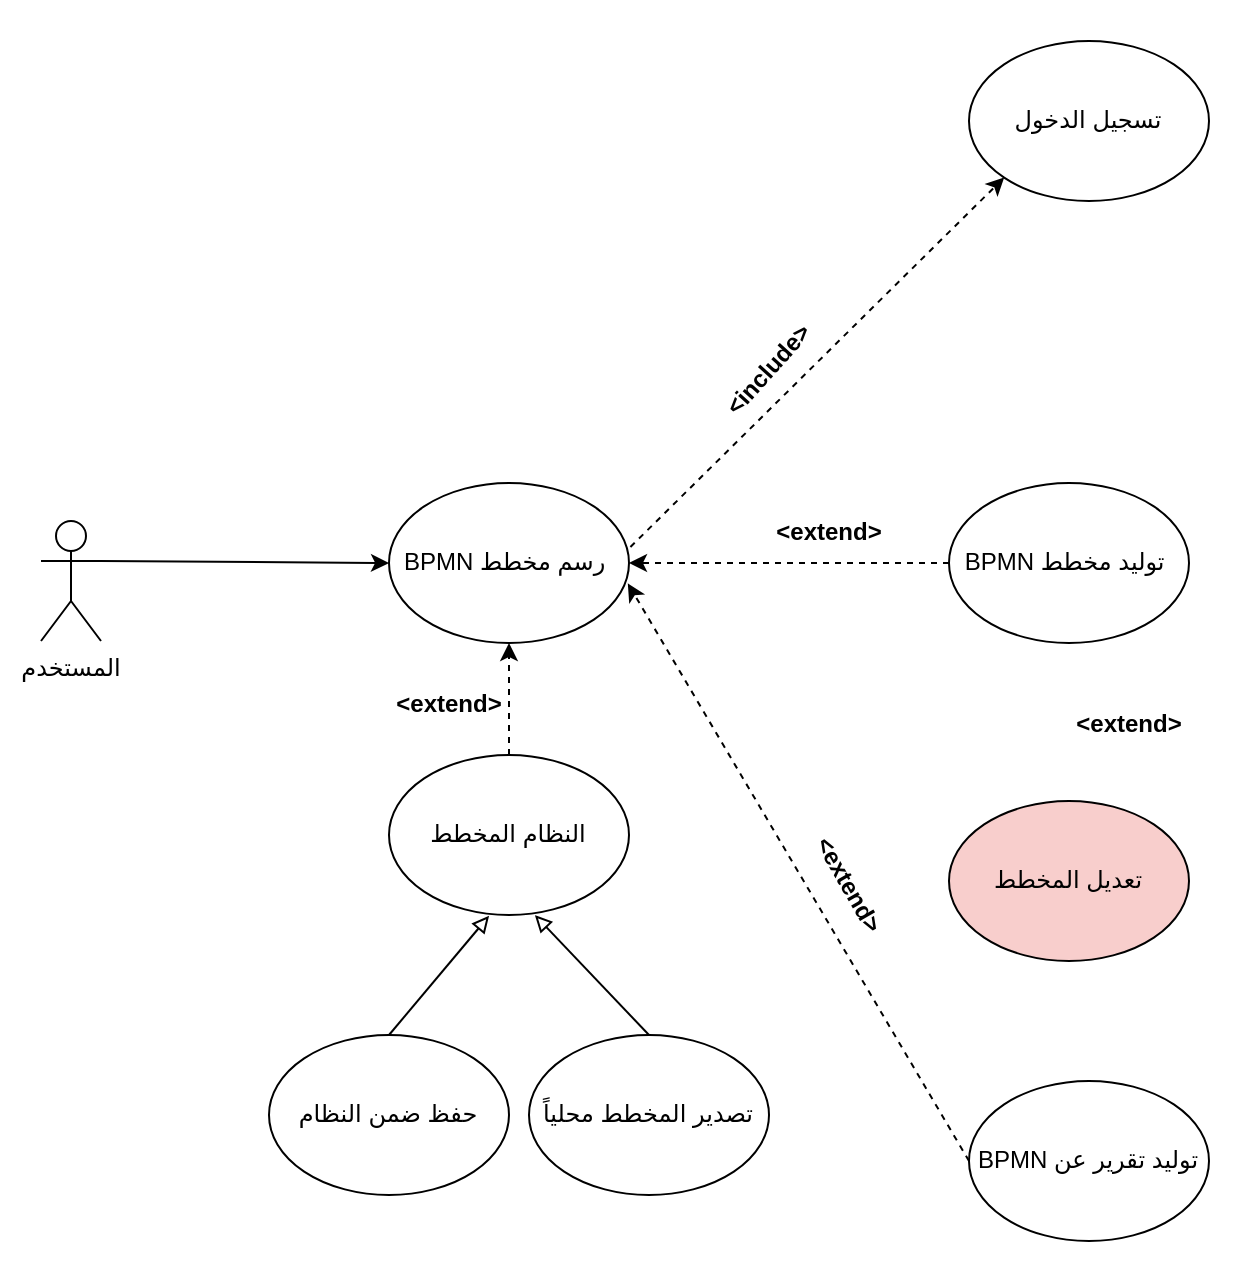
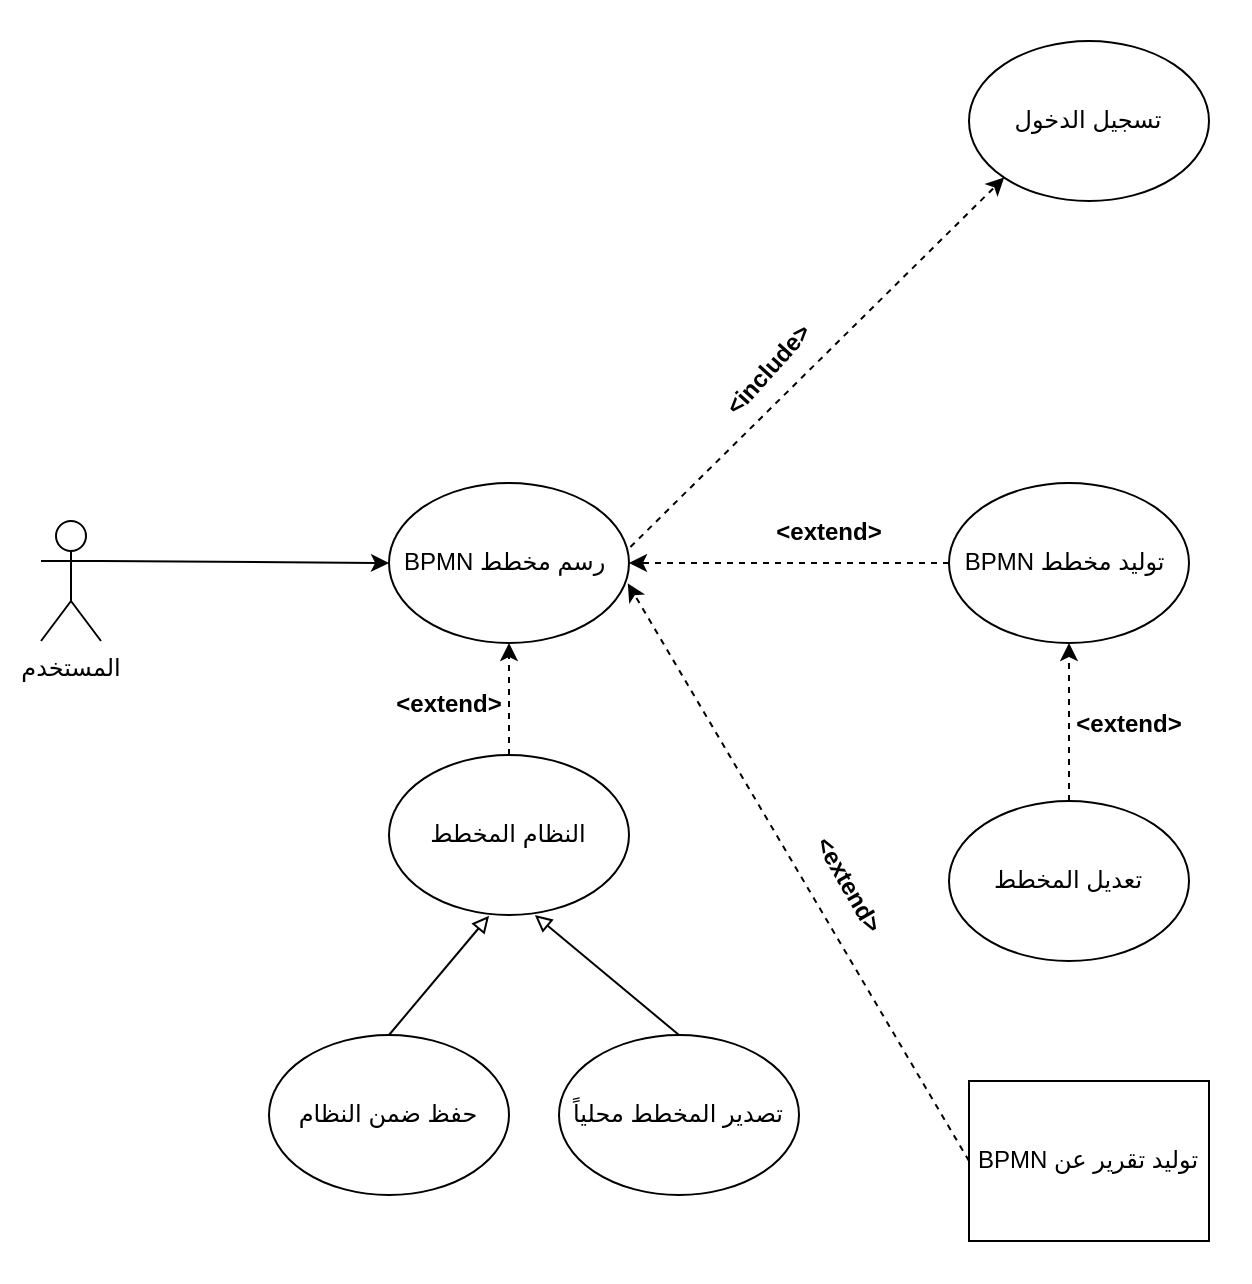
edge "تعديل المخطط" -> "BPMN توليد مخطط": added
node "تعديل المخطط": fillcolor #f8cecc -> #ffffff
node "تصدير المخطط محلياً": moved (649, 1115) -> (679, 1115)
node "BPMN توليد تقرير عن": shape ellipse -> rectangle
